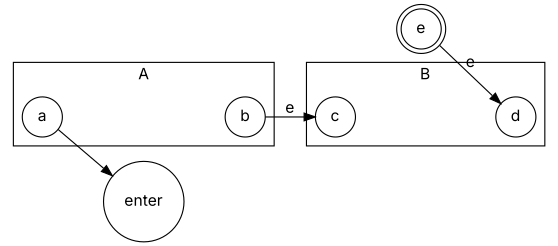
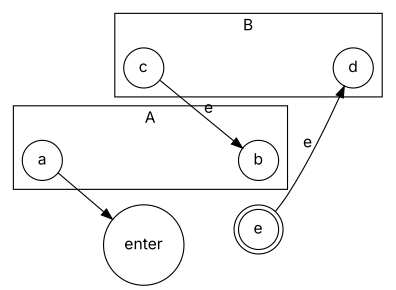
edge "b" -> "c": reversed
